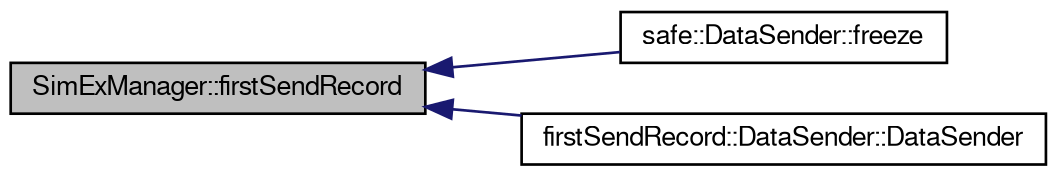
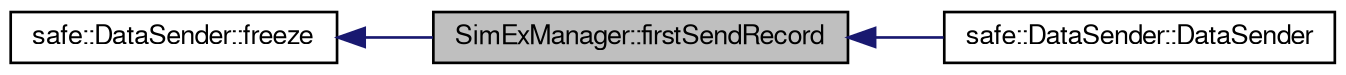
edge "safe::DataSender::freeze" -> "SimExManager::firstSendRecord": reversed
node "firstSendRecord::DataSender::DataSender": label "firstSendRecord::DataSender::DataSender" -> "safe::DataSender::DataSender"
